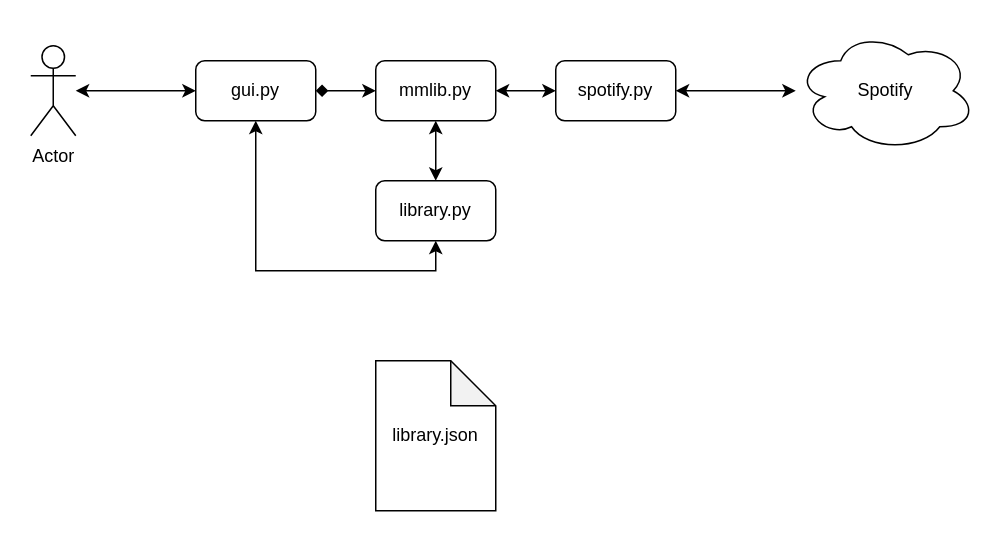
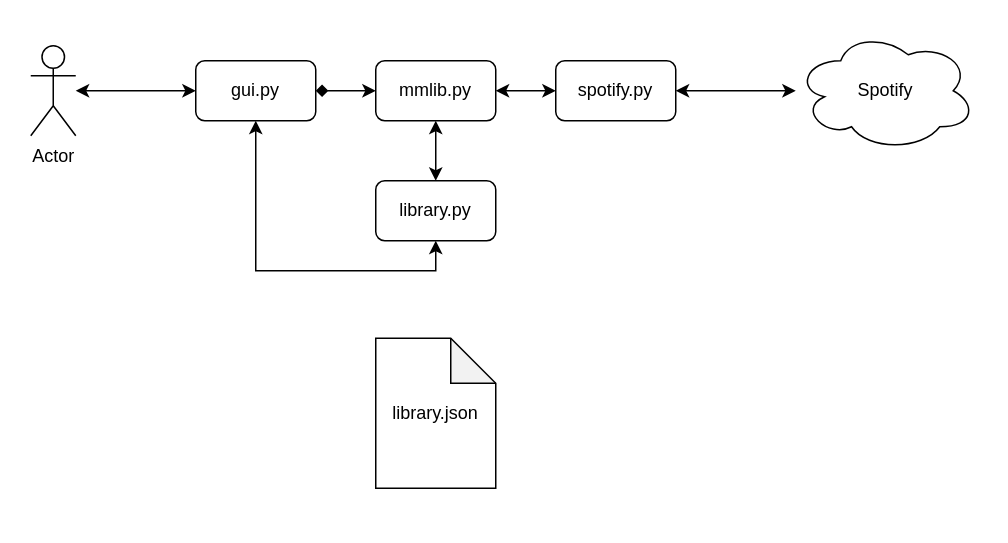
node "library.json": moved (436, 436) -> (436, 413)
